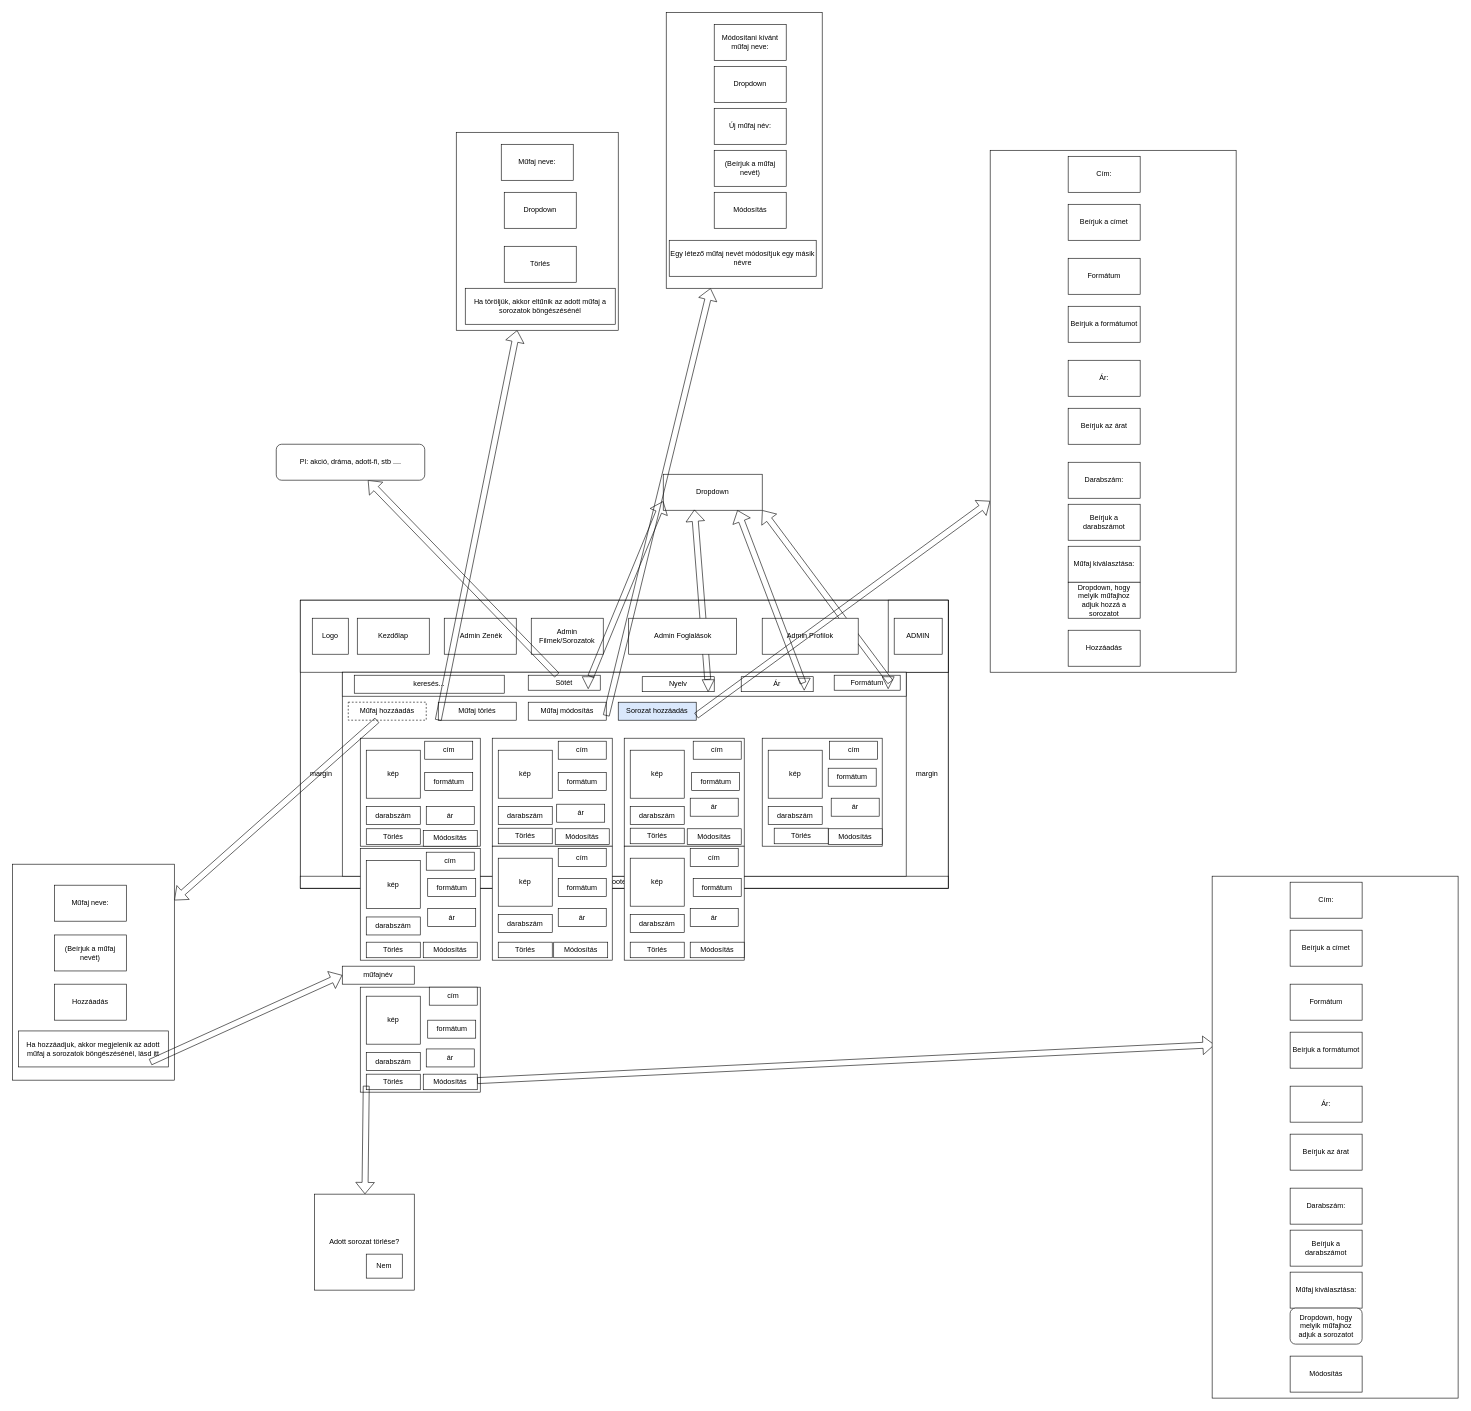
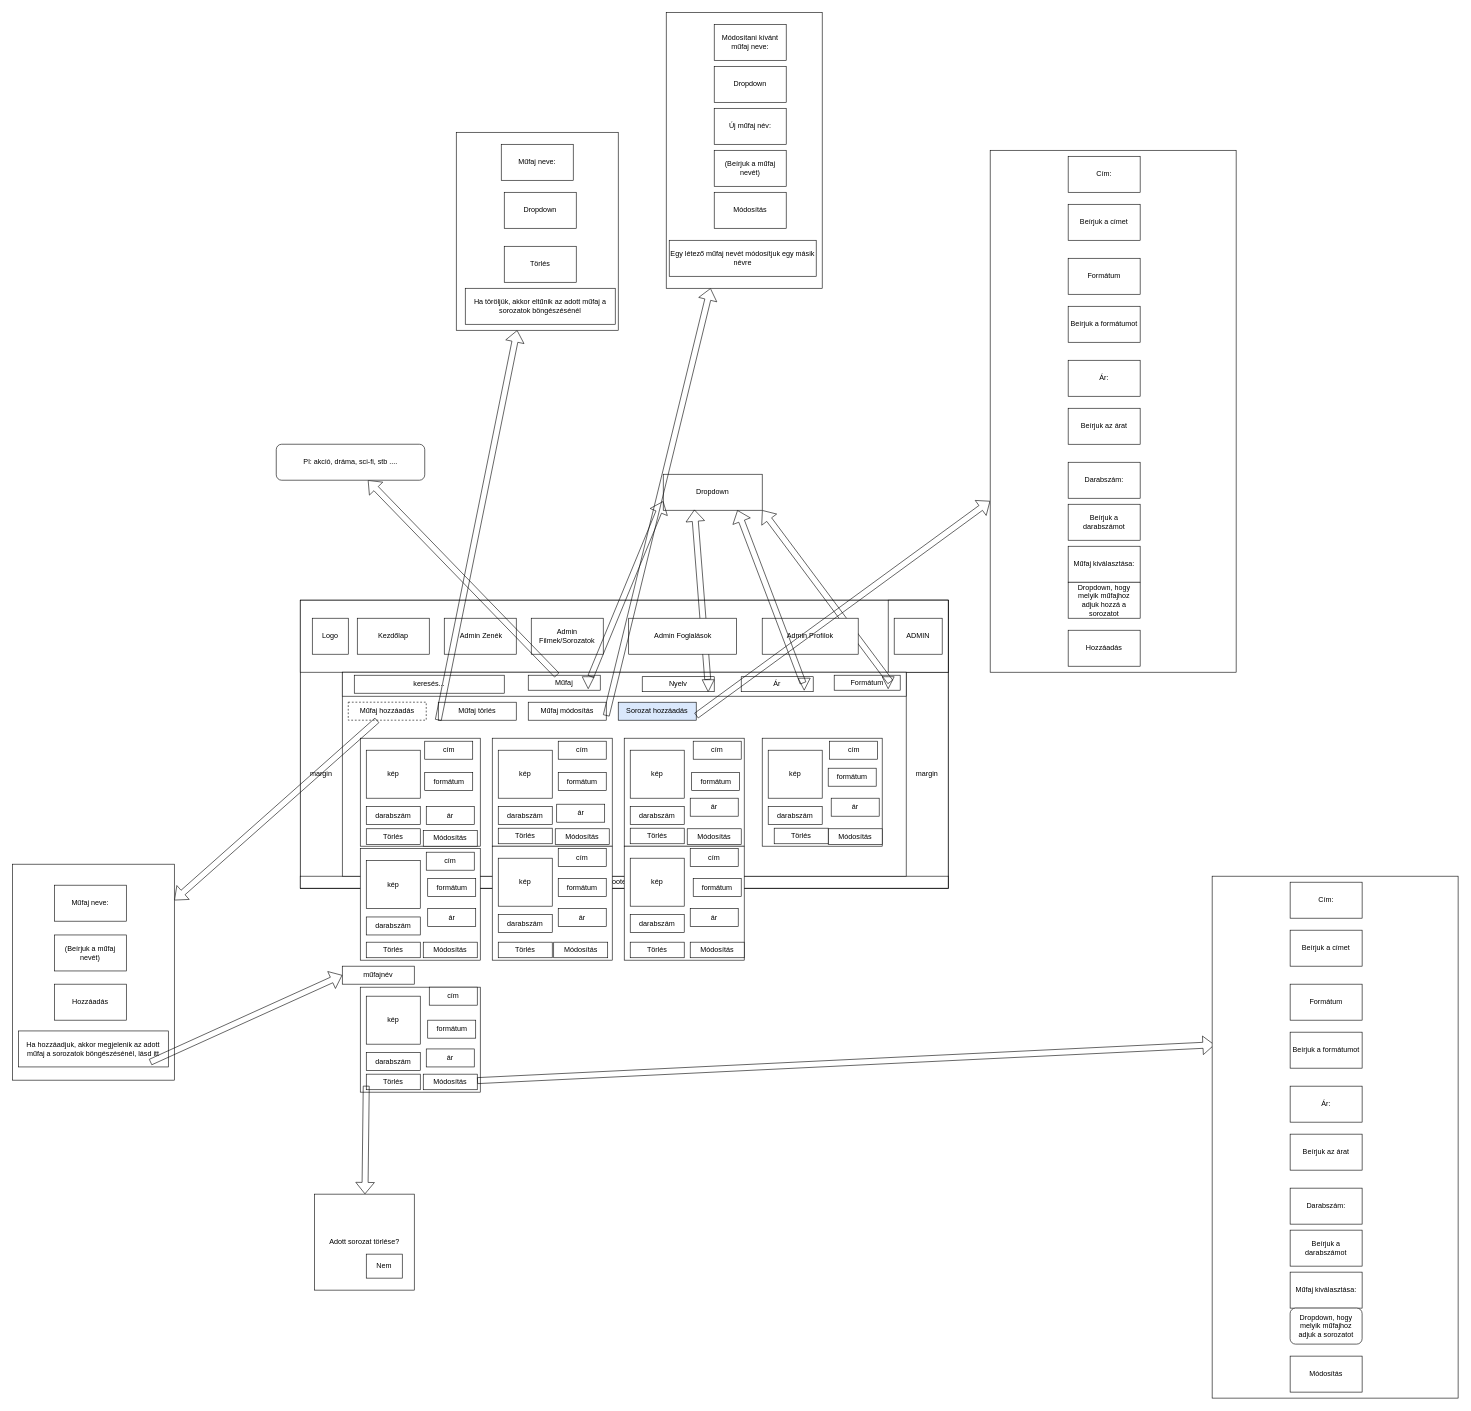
node "Pl: akció, dráma, adott-fi, stb ....": label "Pl: akció, dráma, adott-fi, stb ...." -> "Pl: akció, dráma, sci-fi, stb ...."
node "Sötét": label "Sötét" -> "Műfaj"
